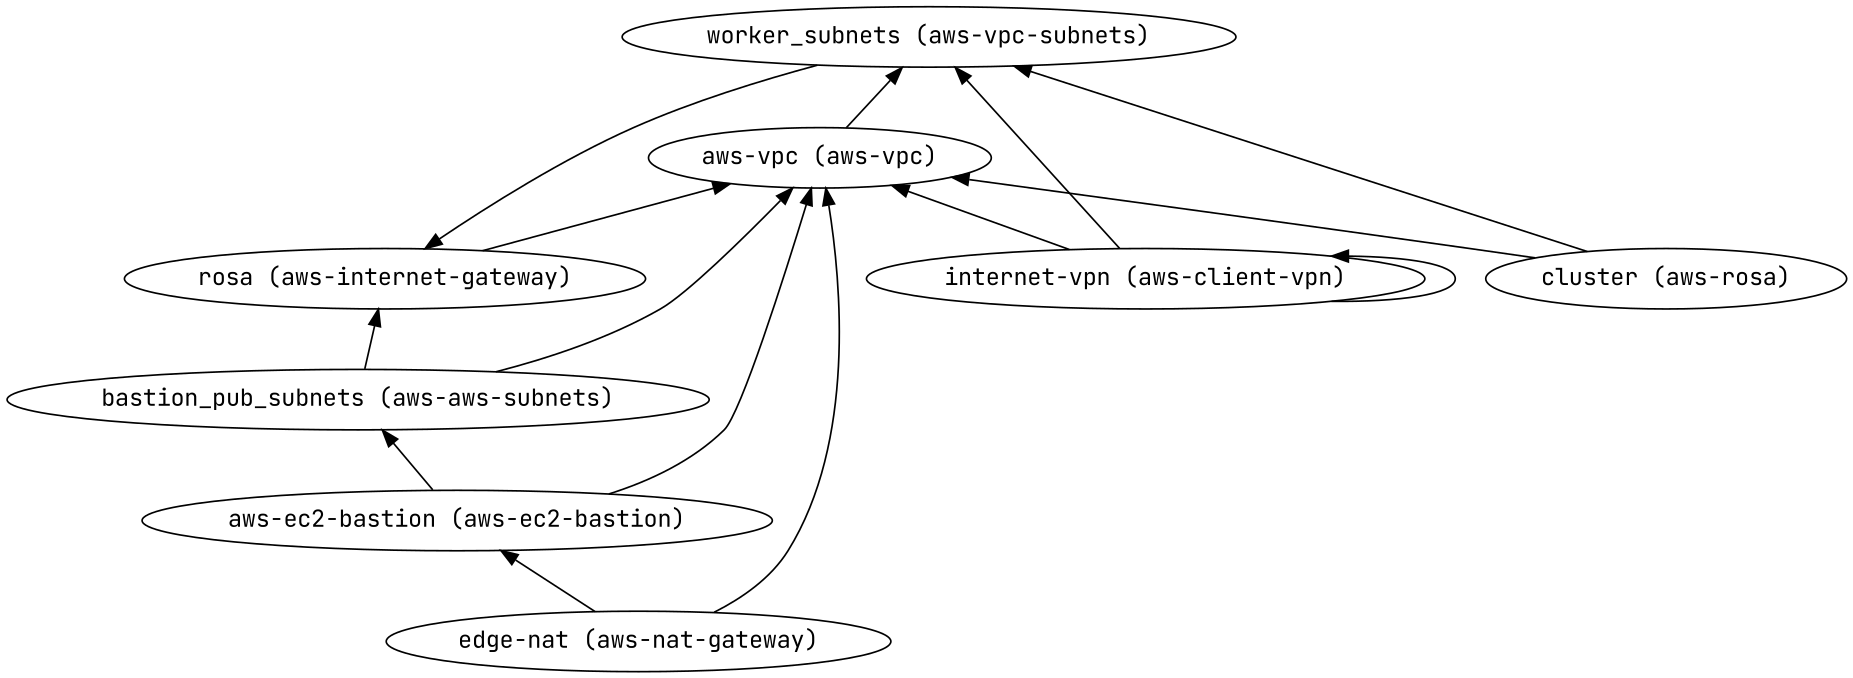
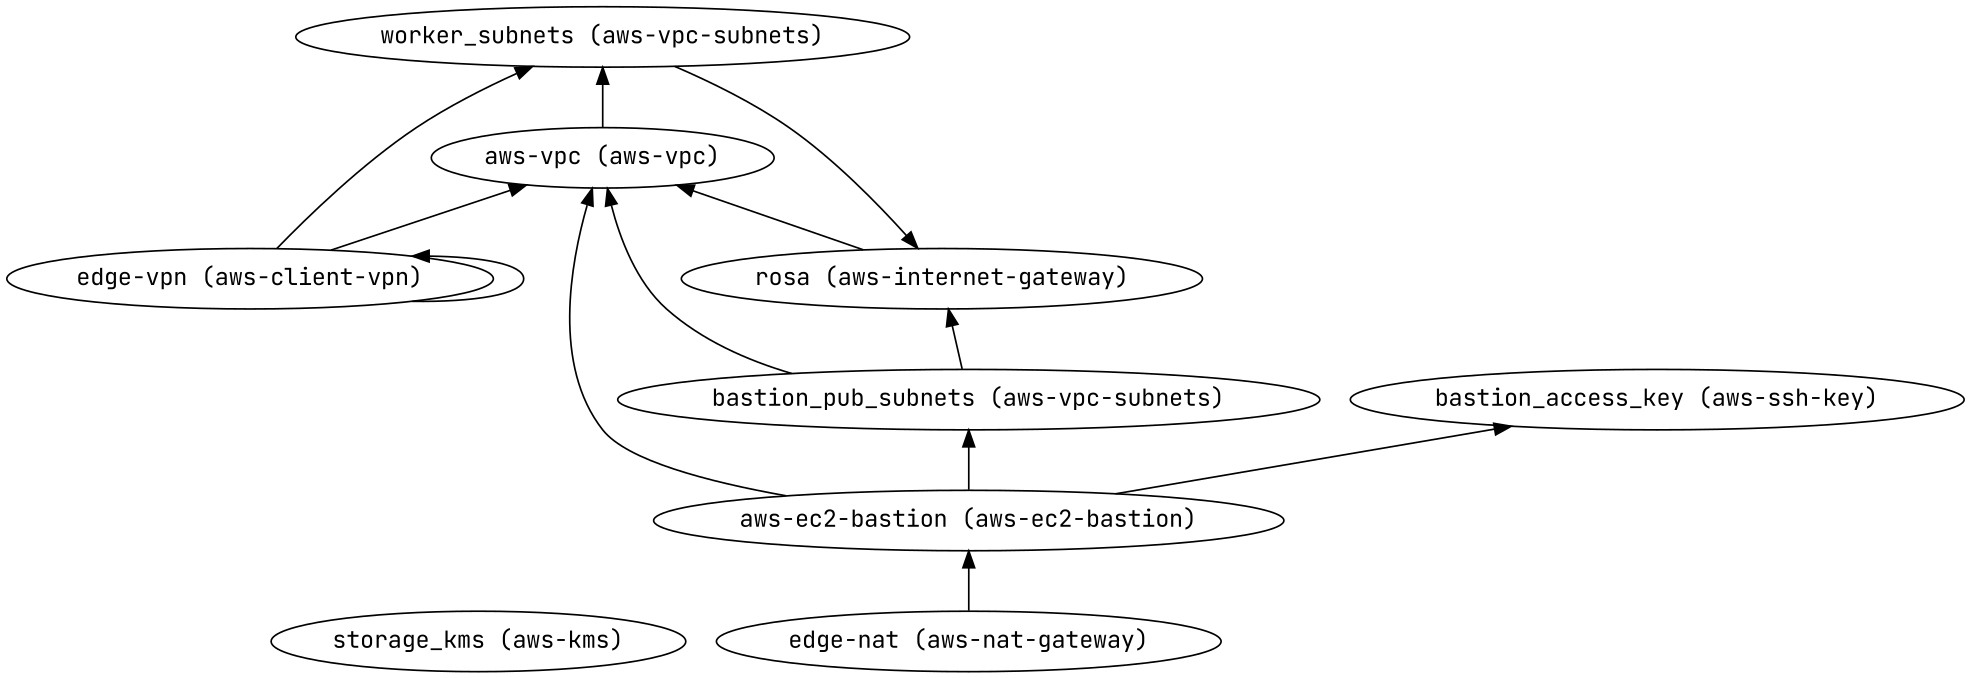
node "internet-vpn (aws-client-vpn)": label "internet-vpn (aws-client-vpn)" -> "edge-vpn (aws-client-vpn)"
node "cluster (aws-rosa)": removed
node "bastion_pub_subnets (aws-aws-subnets)": label "bastion_pub_subnets (aws-aws-subnets)" -> "bastion_pub_subnets (aws-vpc-subnets)"
node "bastion_access_key (aws-ssh-key)": added
edge "edge-nat (aws-nat-gateway)" -> "aws-vpc (aws-vpc)": removed
node "storage_kms (aws-kms)": added
